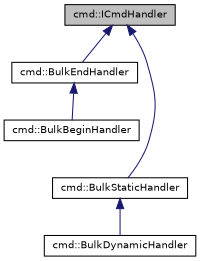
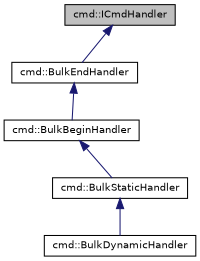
edge "cmd::BulkStaticHandler" -> "cmd::ICmdHandler": now "cmd::BulkStaticHandler" -> "cmd::BulkBeginHandler"
